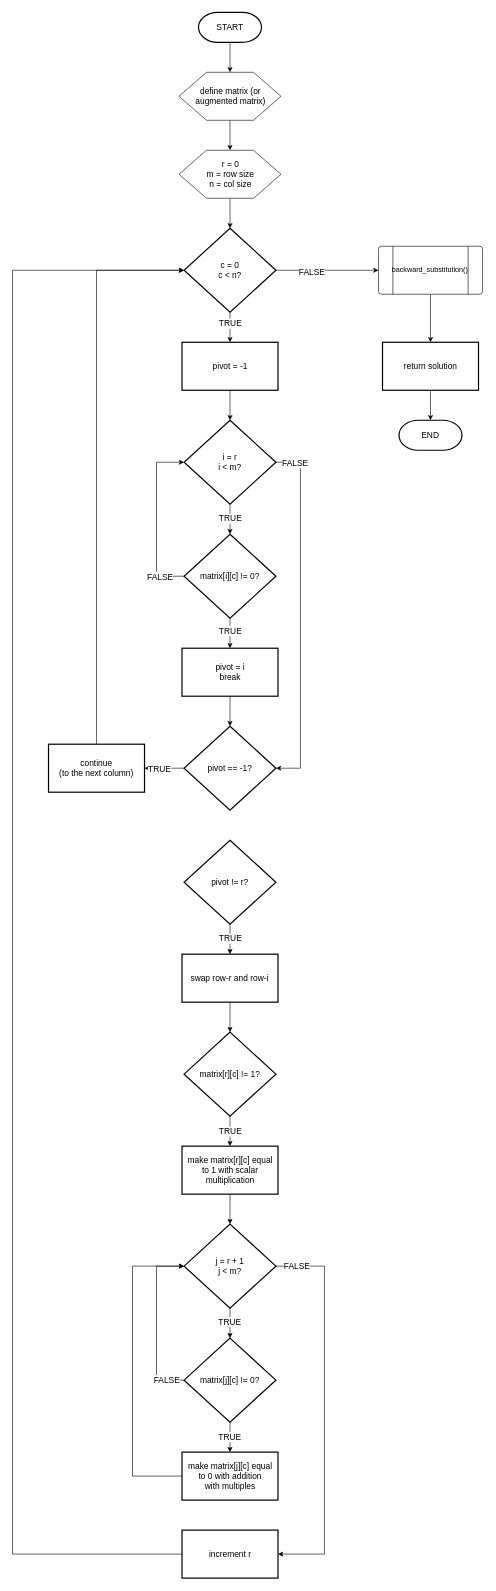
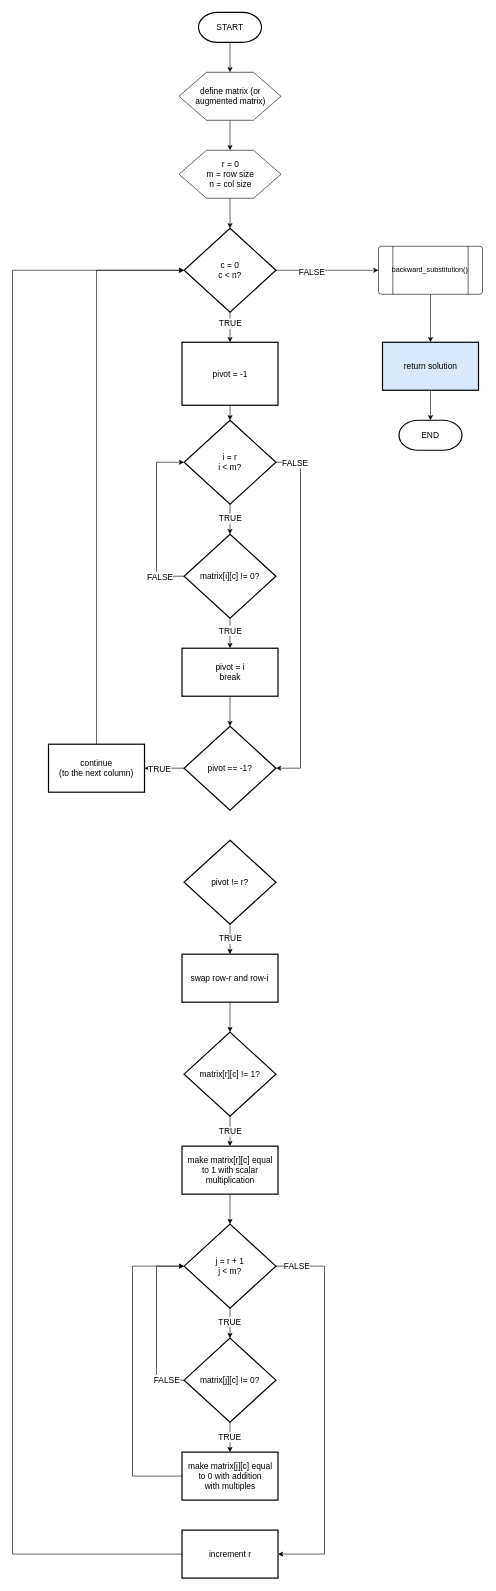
node "pivot = -1": size 96x48 -> 96x63
node "return solution": fillcolor #ffffff -> #dae8fc
